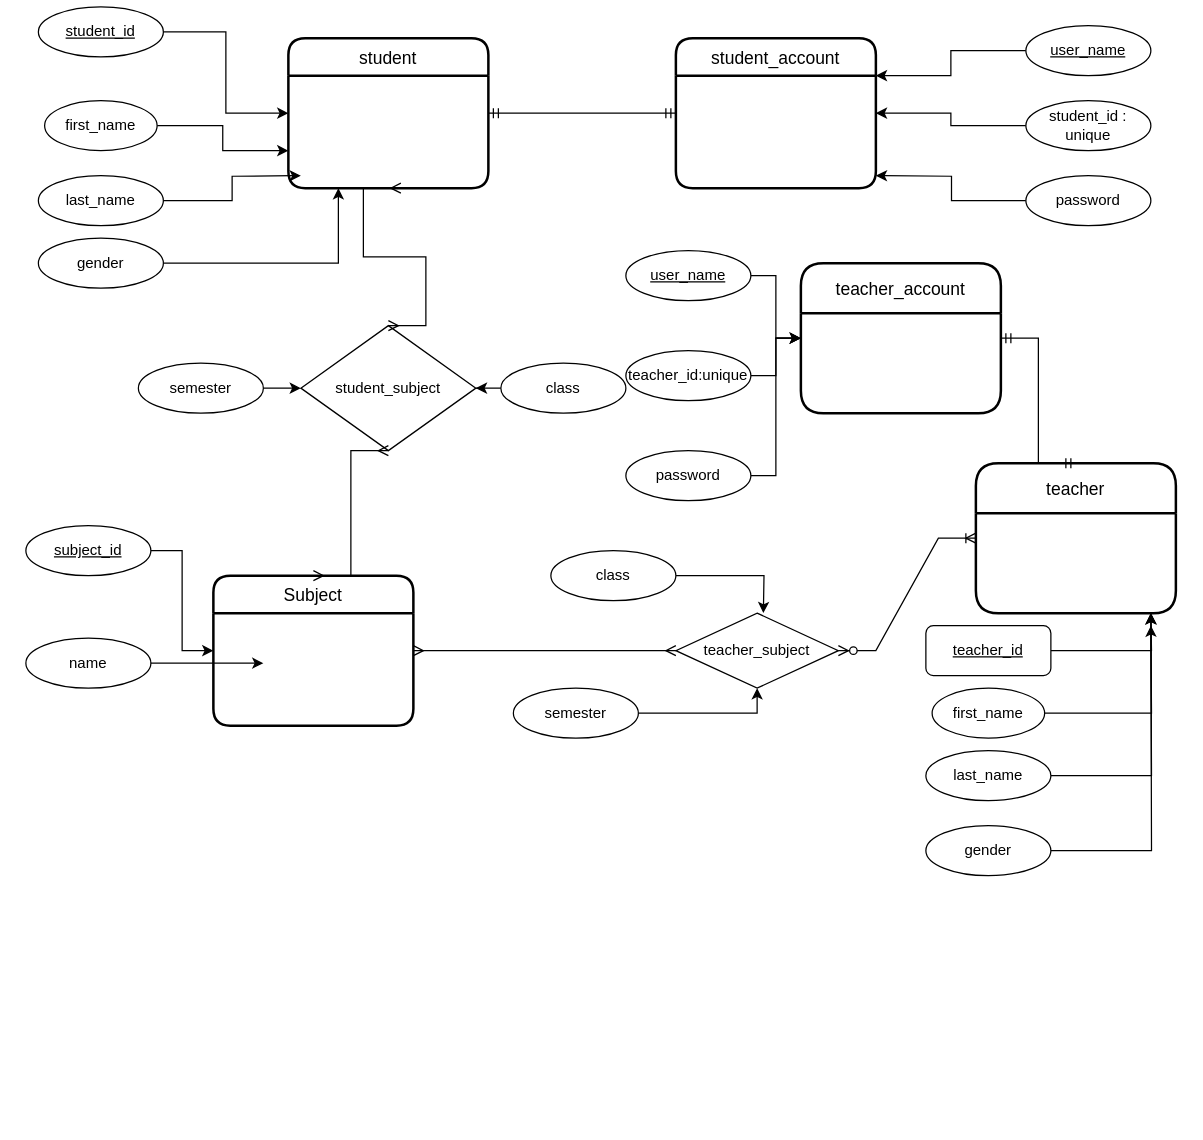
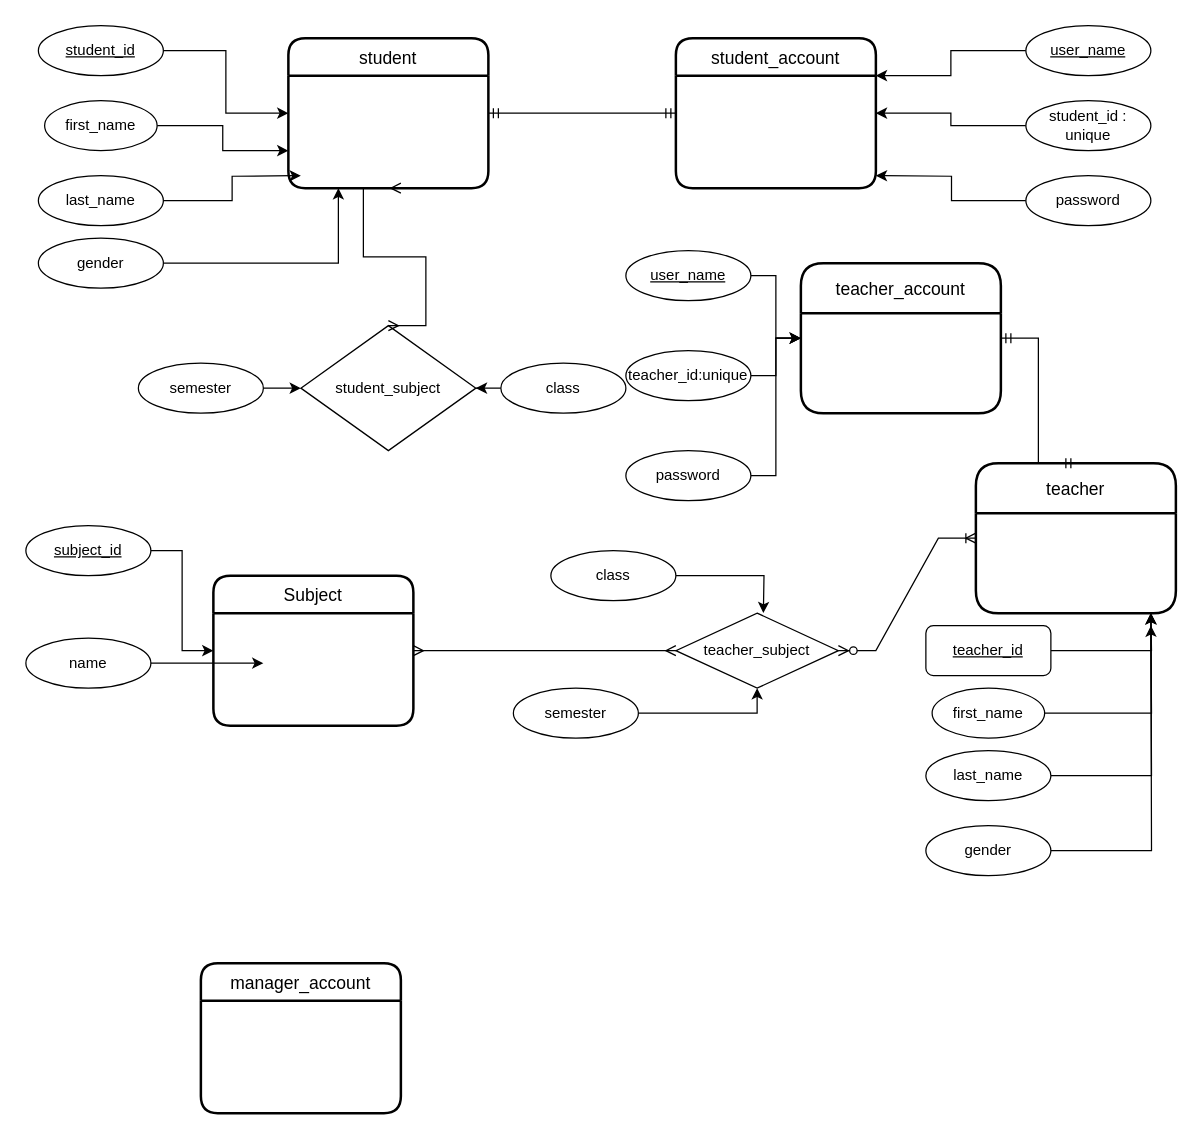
node "student_id": moved (101, 32) -> (101, 51)
edge "student_subject" -- "Subject": removed
node "manager_account": added
